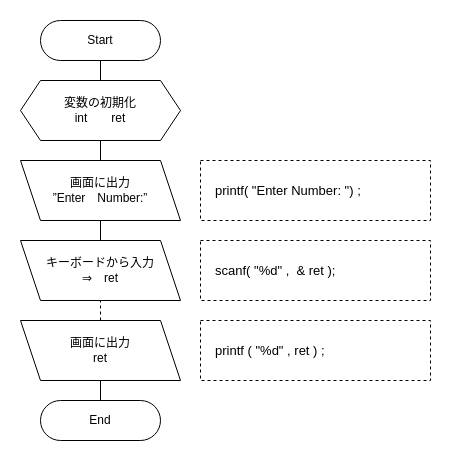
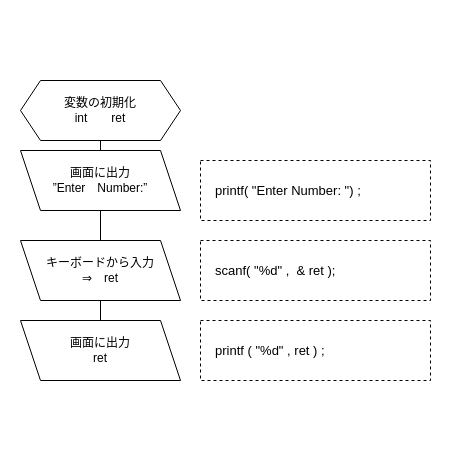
node "Start": removed
edge "Start" -- "変数の初期化 int ret": removed
node "画面に出力 ”Enter Number:”": moved (101, 191) -> (101, 181)
edge "キーボードから入力 ⇒ ret" -- "画面に出力 ret": style dashed -> solid
edge "画面に出力 ret" -- "End": removed
node "End": removed
